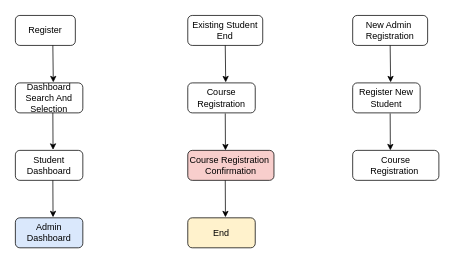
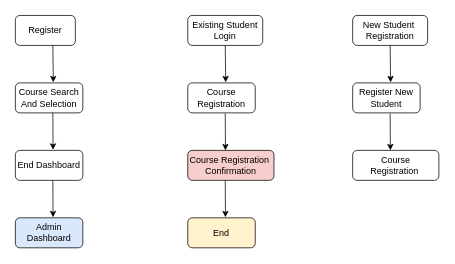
node "Existing Student End": label "Existing Student End" -> "Existing Student Login"
node "New Admin Registration": label "New Admin Registration" -> "New Student Registration"
node "Dashboard Search And Selection": label "Dashboard Search And Selection" -> "Course Search And Selection"
node "Student Dashboard": label "Student Dashboard" -> "End Dashboard"
